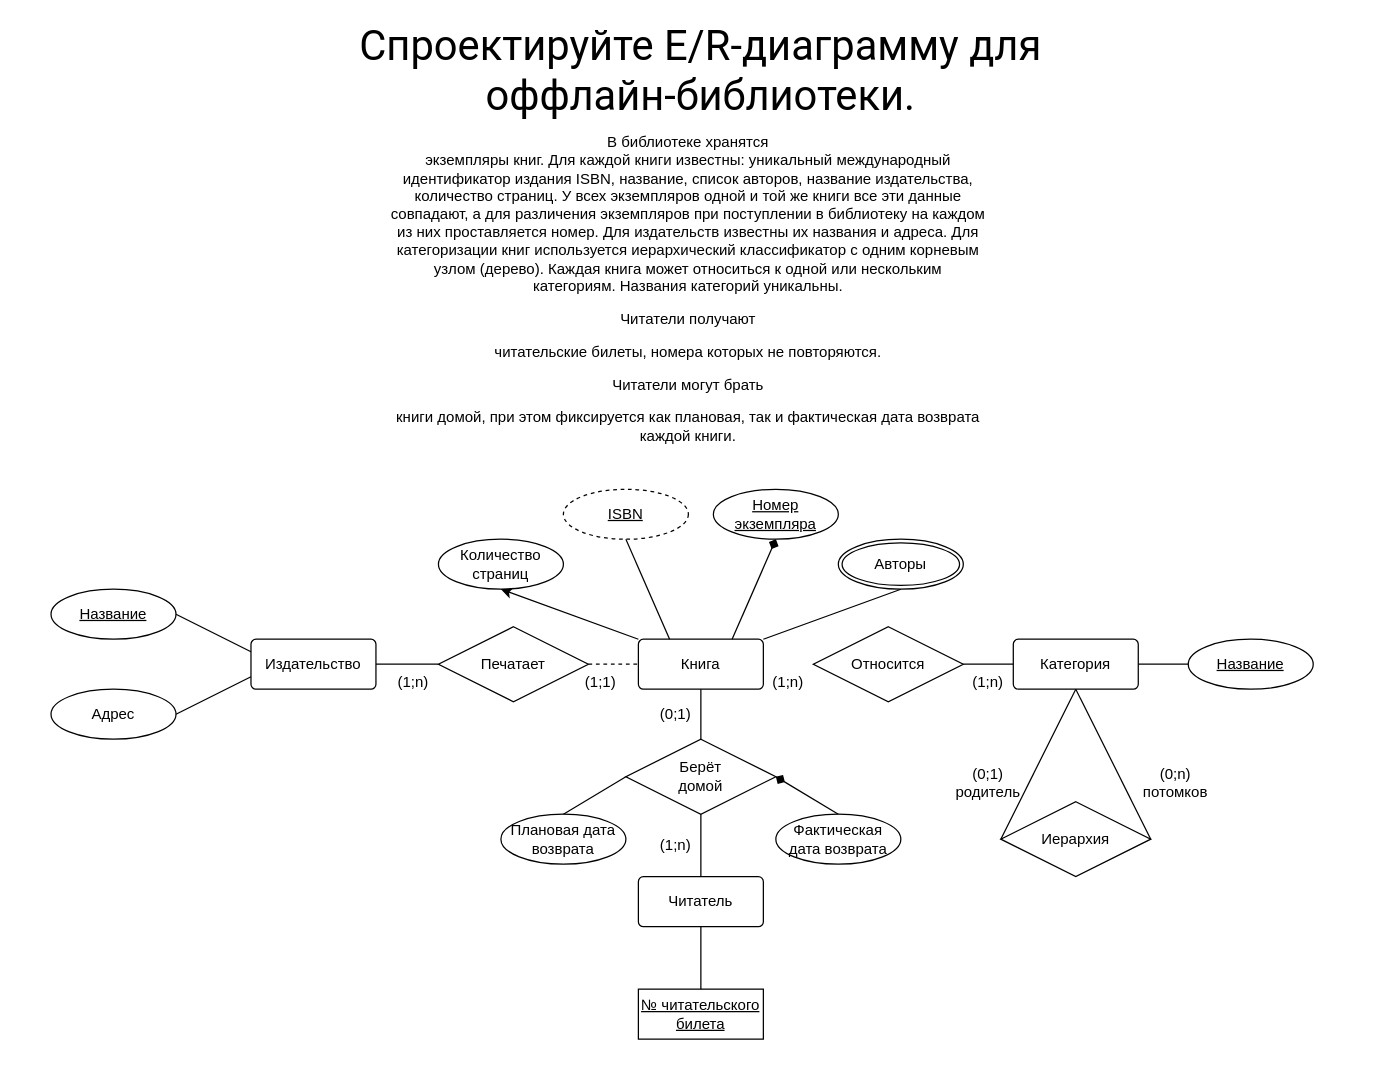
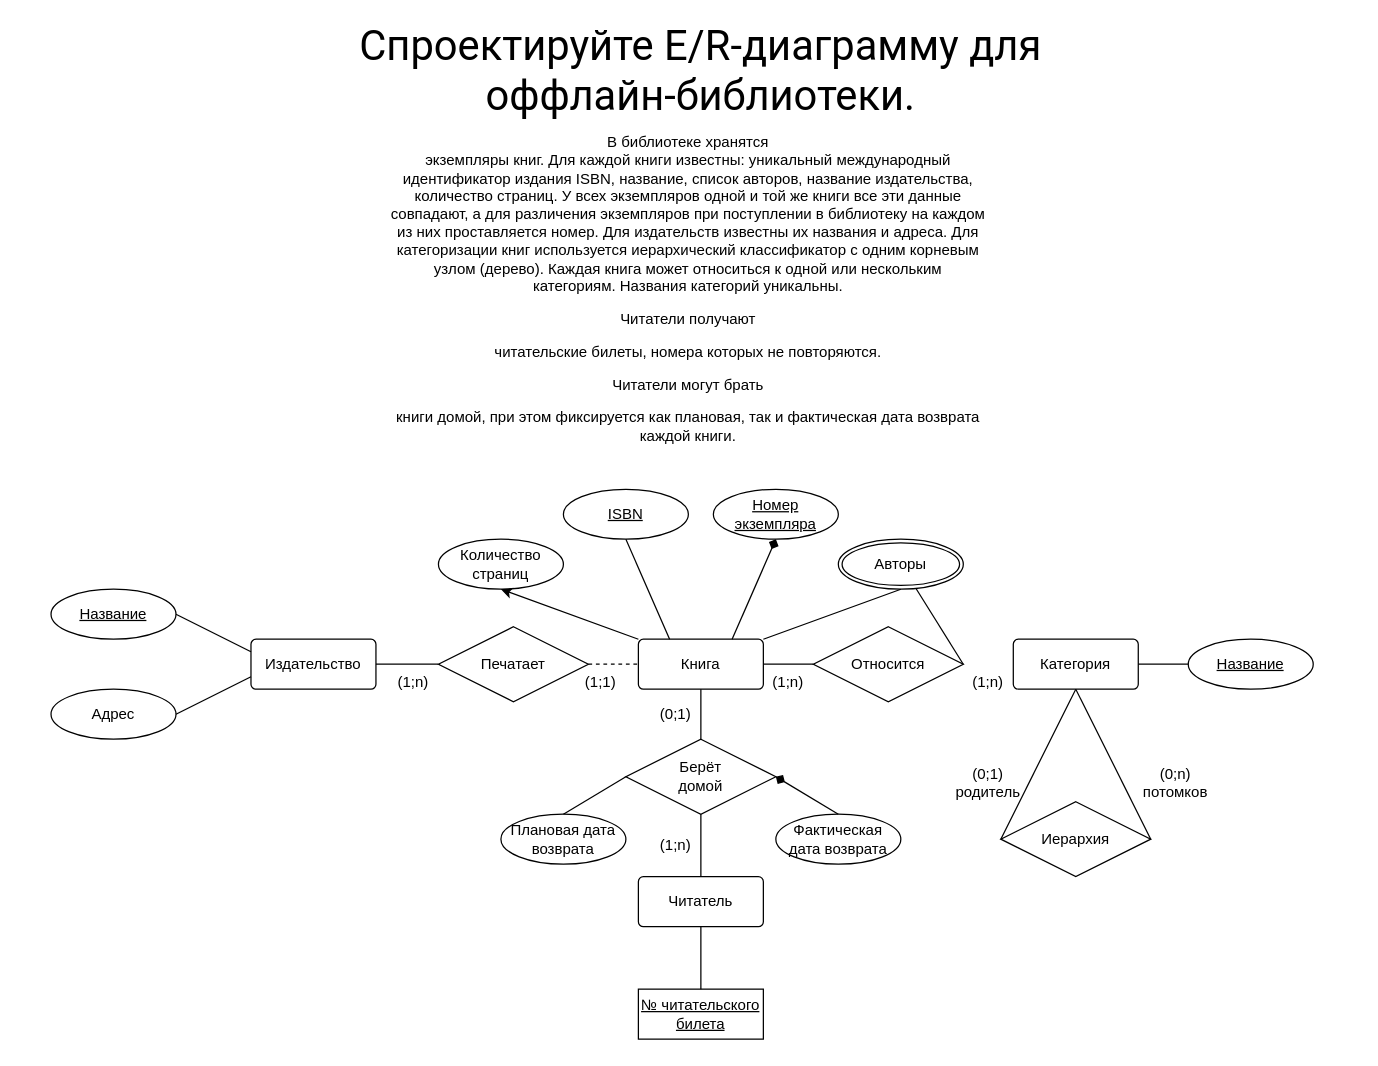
node "ISBN": style dashed -> solid
edge "Книга" -- "Относится": added
edge "Относится" -- "Категория": now "Относится" -- "Авторы"
